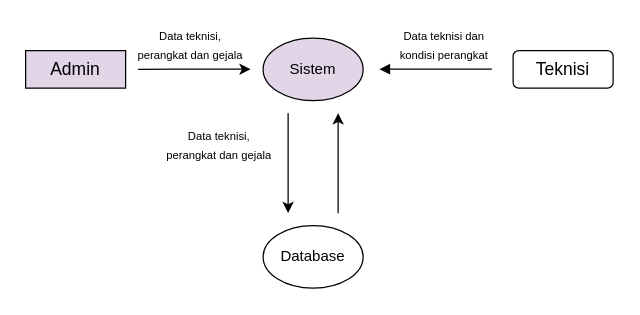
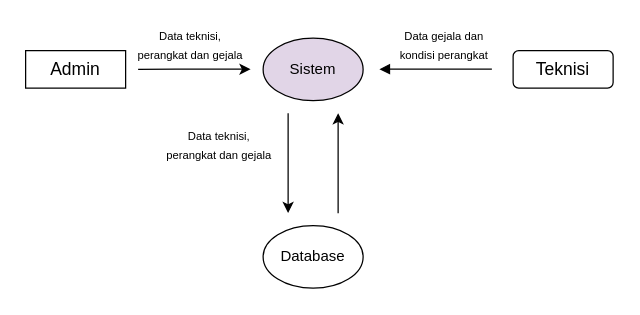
node "Data teknisi dan kondisi perangkat": label "Data teknisi dan kondisi perangkat" -> "Data gejala dan kondisi perangkat"
node "Admin": fillcolor #e1d5e7 -> #ffffff
